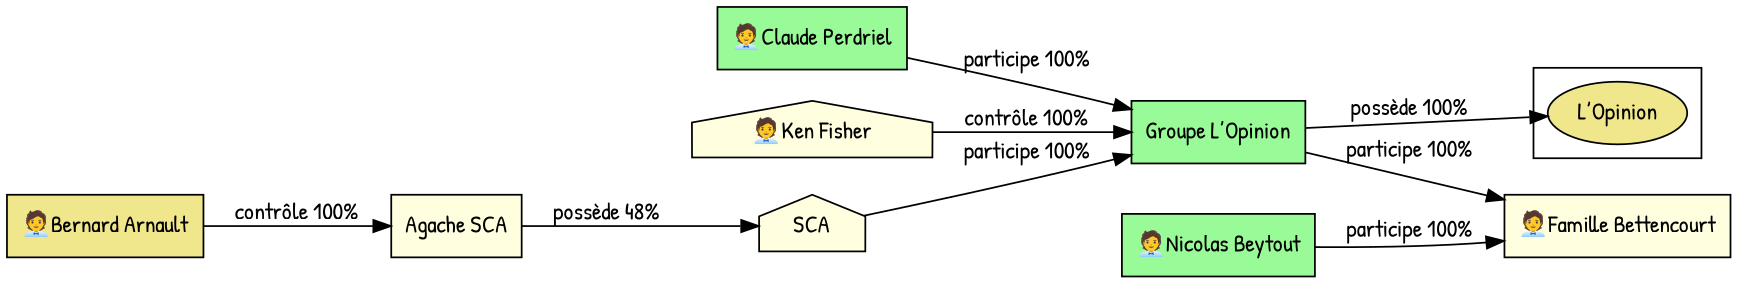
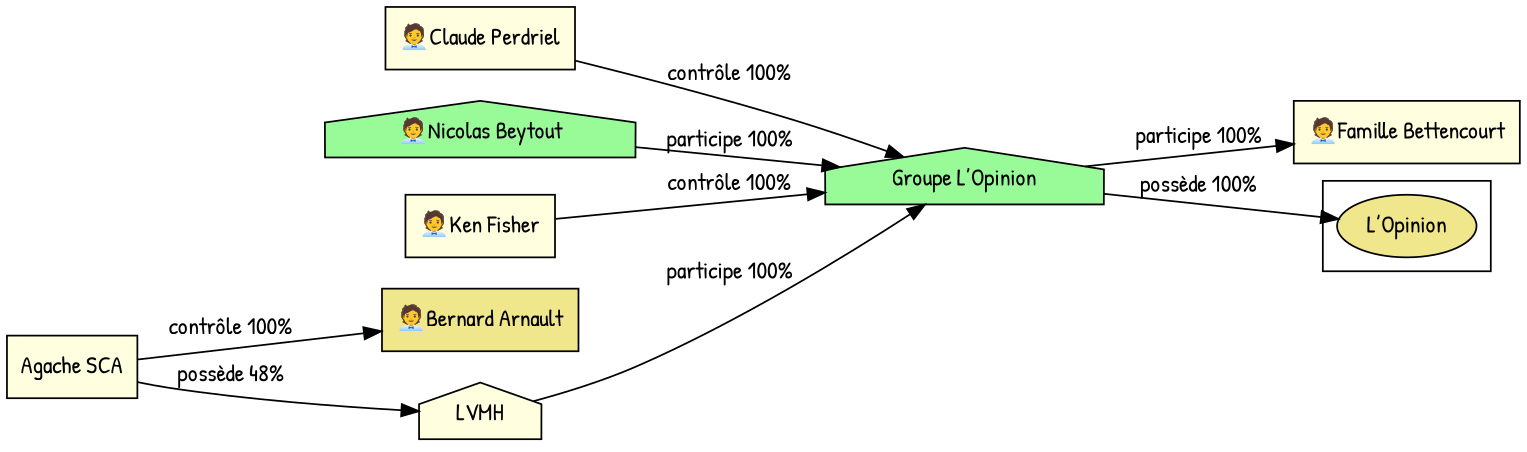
node "🧑‍💼Claude Perdriel": fillcolor palegreen -> lightyellow
edge "🧑‍💼Claude Perdriel" -> "Groupe L’Opinion": label "participe 100%" -> "contrôle 100%"
node "🧑‍💼Ken Fisher": shape house -> box
node "Groupe L’Opinion": shape box -> house
edge "🧑‍💼Bernard Arnault" -> "Agache SCA": reversed
node "SCA": label "SCA" -> "LVMH"
node "🧑‍💼Nicolas Beytout": shape box -> house
edge "🧑‍💼Nicolas Beytout" -> "🧑‍💼Famille Bettencourt": now "🧑‍💼Nicolas Beytout" -> "Groupe L’Opinion"
